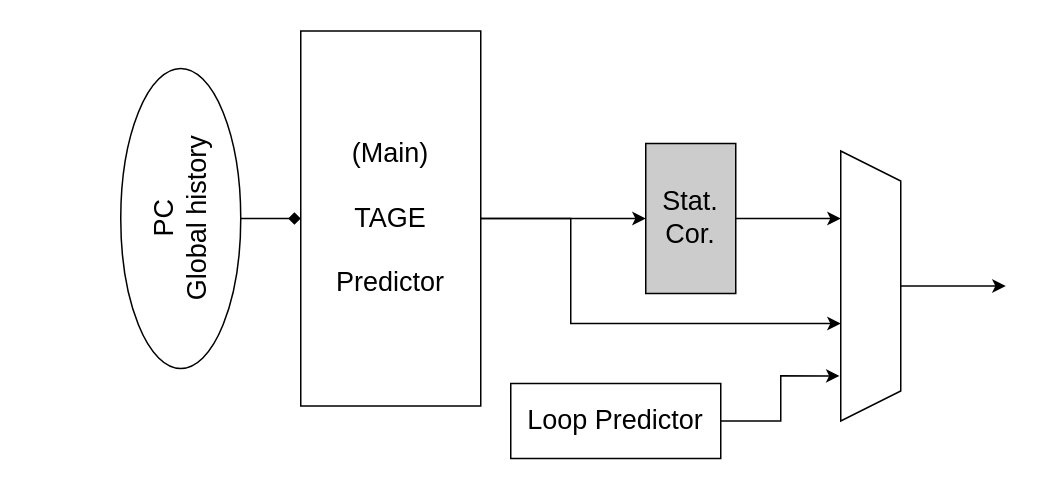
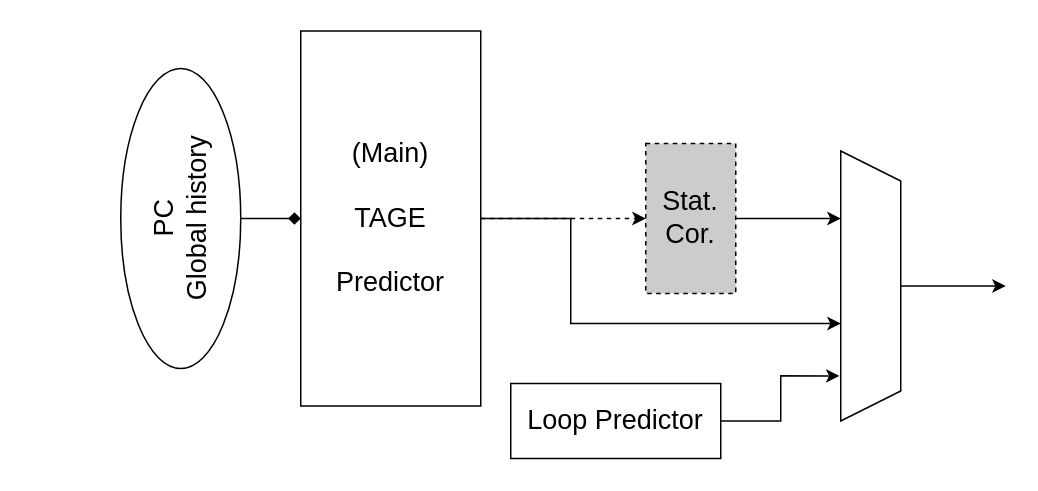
edge "(Main) TAGE Predictor" -> "Stat. Cor.": style solid -> dashed
node "Stat. Cor.": style solid -> dashed
